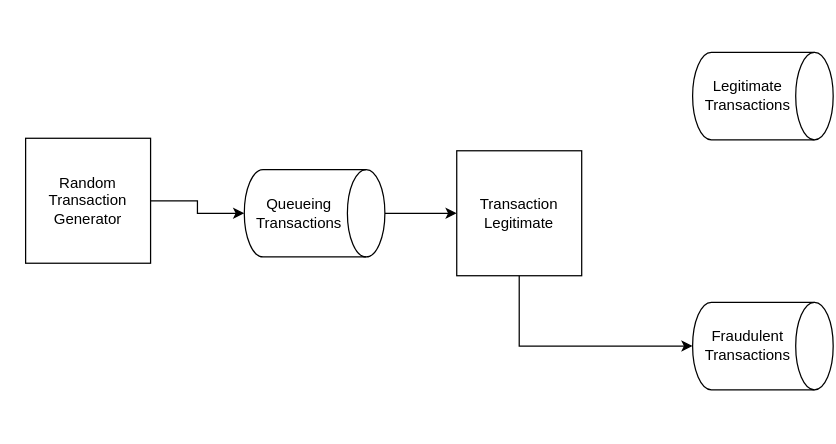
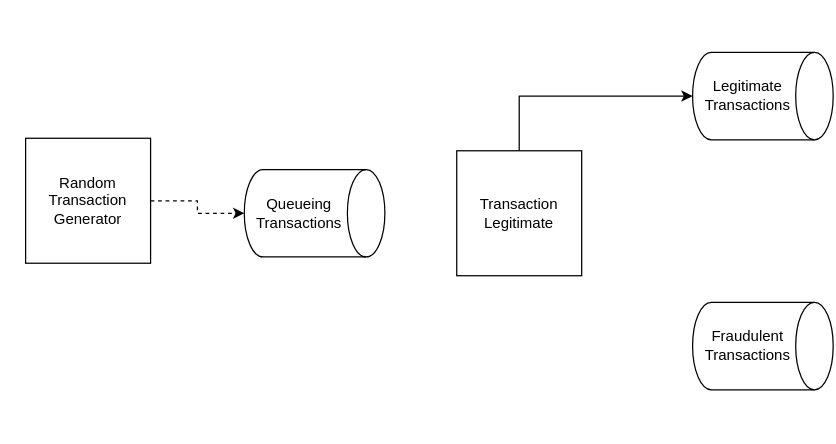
edge "Transaction Legitimate" -> "Legitimate Transactions": added
edge "Random Transaction Generator" -> "Queueing Transactions": style solid -> dashed
edge "Queueing Transactions" -> "Transaction Legitimate": removed
edge "Transaction Legitimate" -> "Fraudulent Transactions": removed
